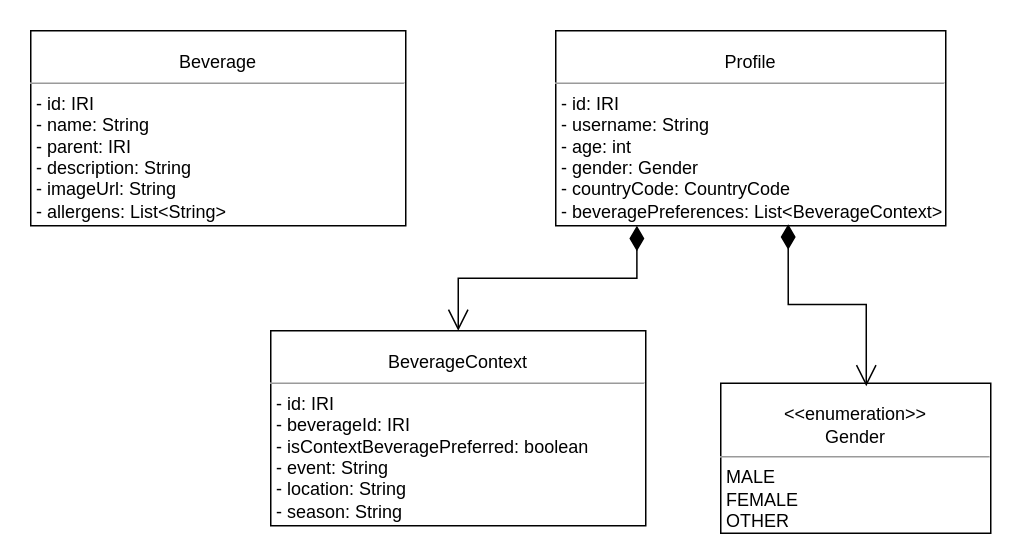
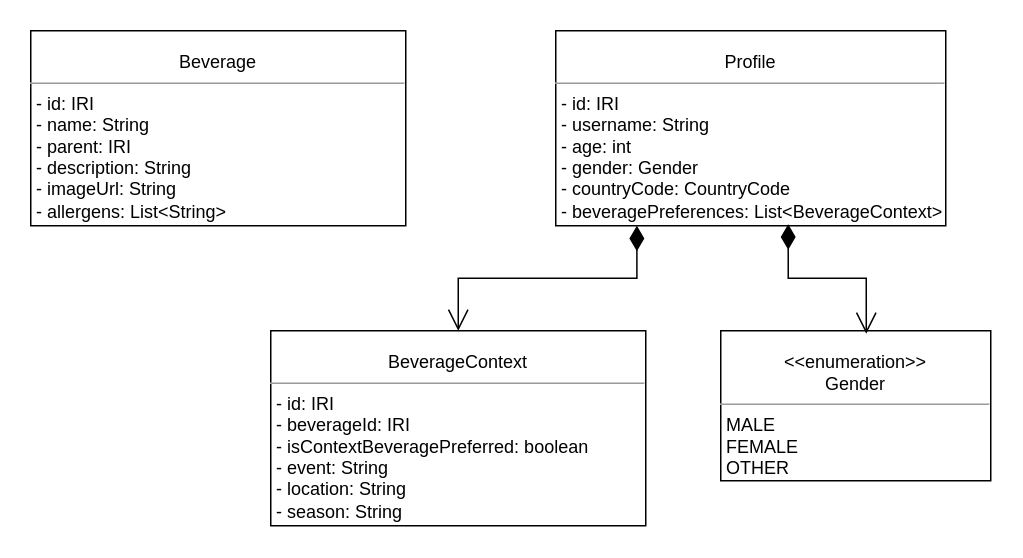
node "<<enumeration>> Gender MALE FEMALE OTHER": moved (856, 458) -> (856, 406)
